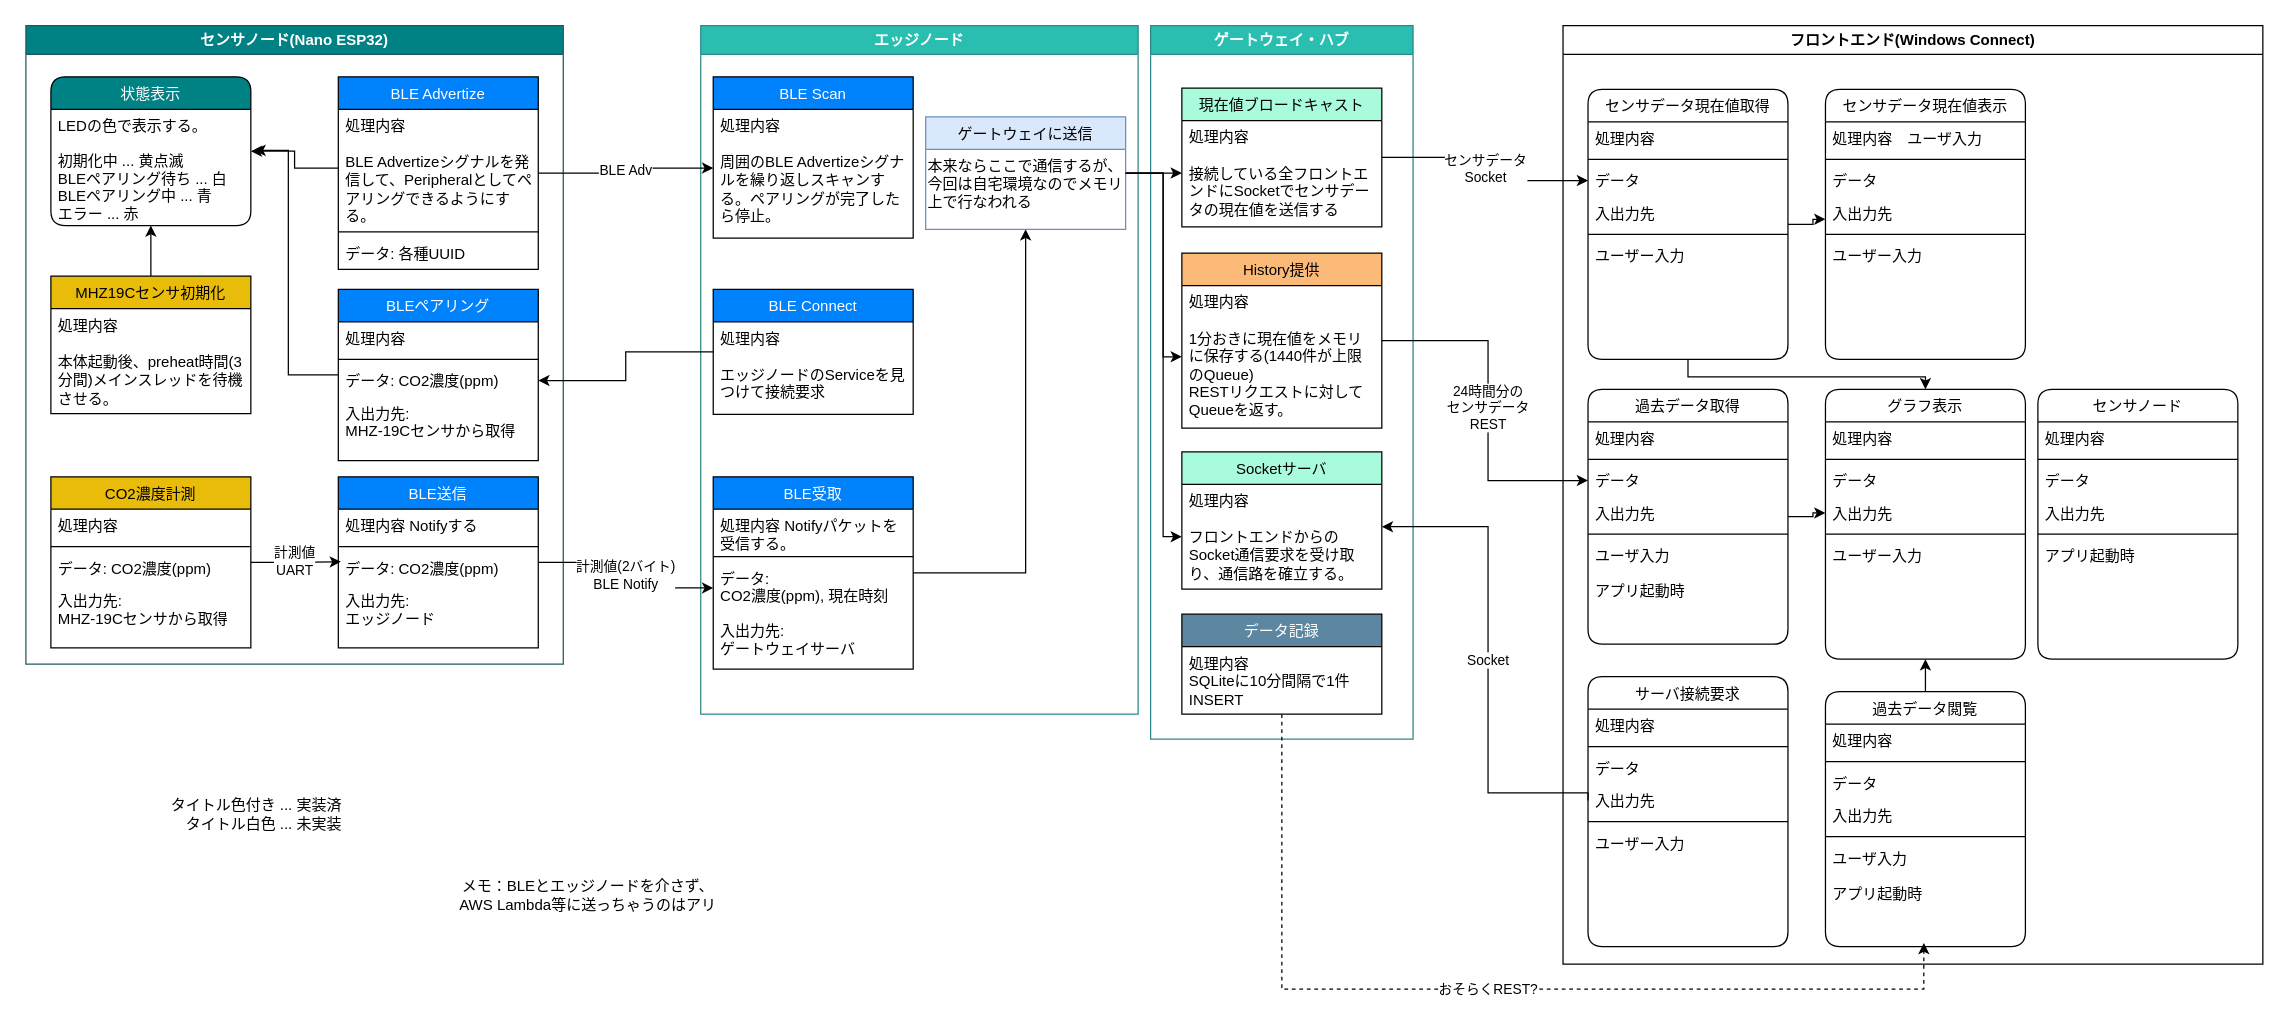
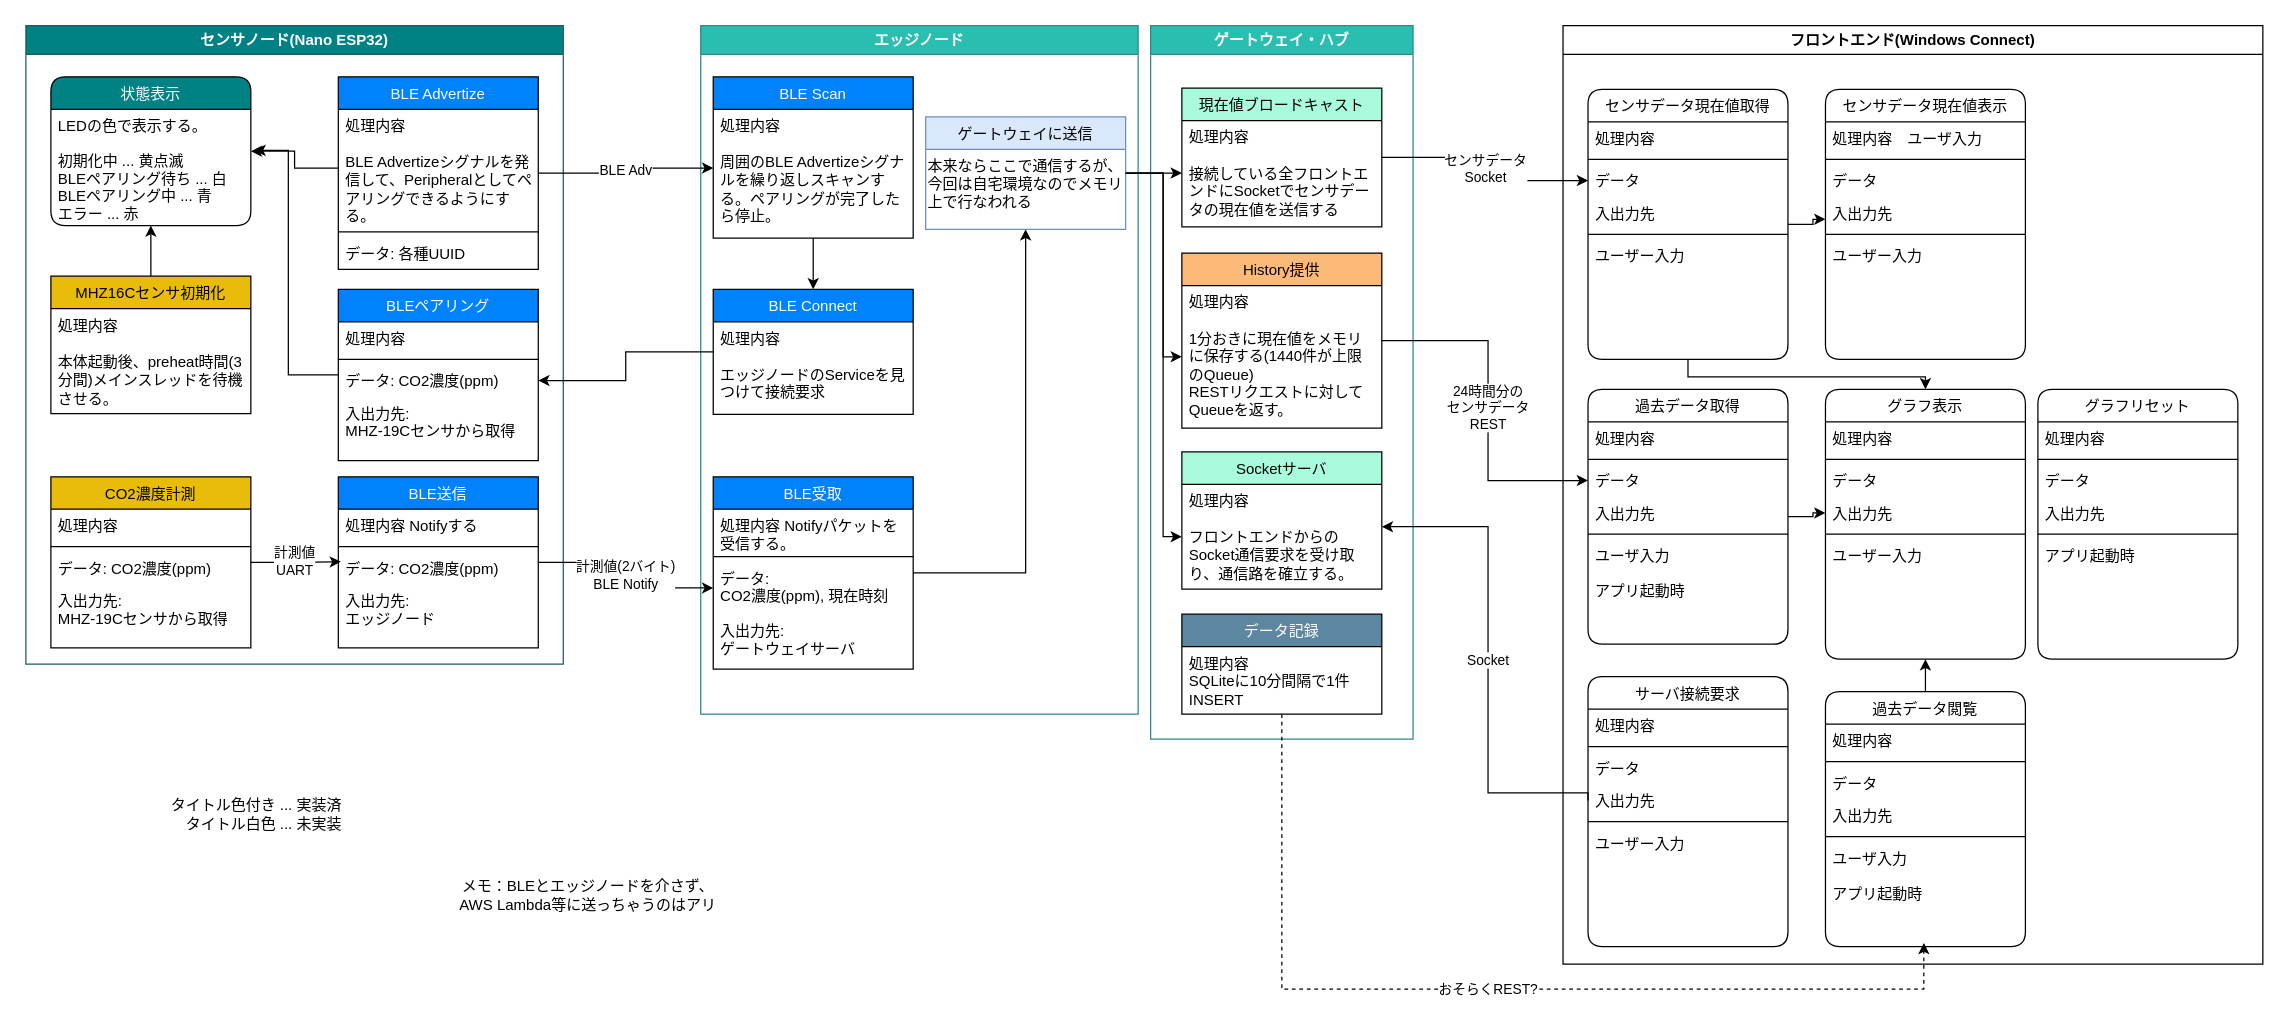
edge "BLE Scan" -> "BLE Connect": added
node "MHZ19Cセンサ初期化": label "MHZ19Cセンサ初期化" -> "MHZ16Cセンサ初期化"
node "センサノード": label "センサノード" -> "グラフリセット"
